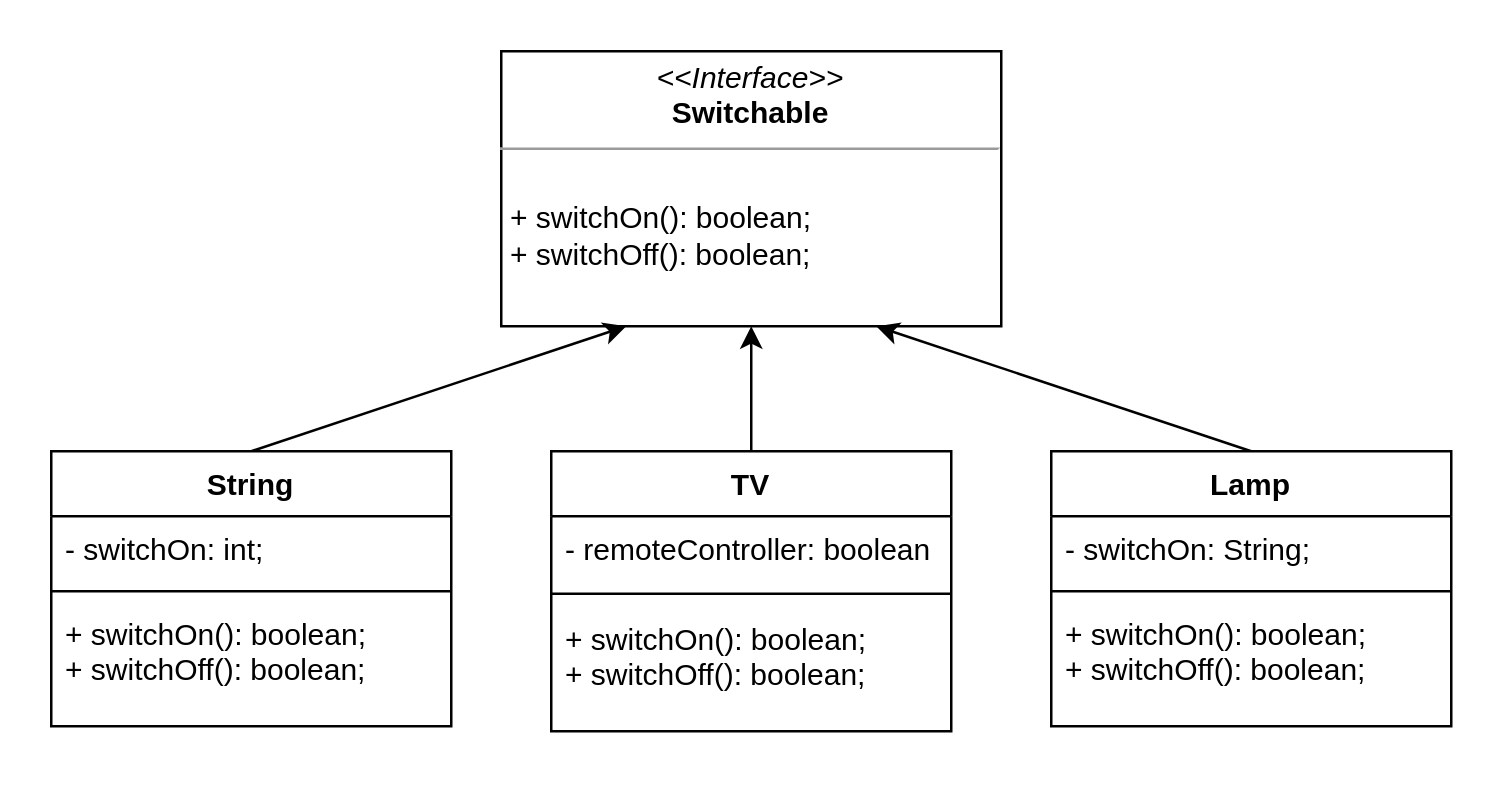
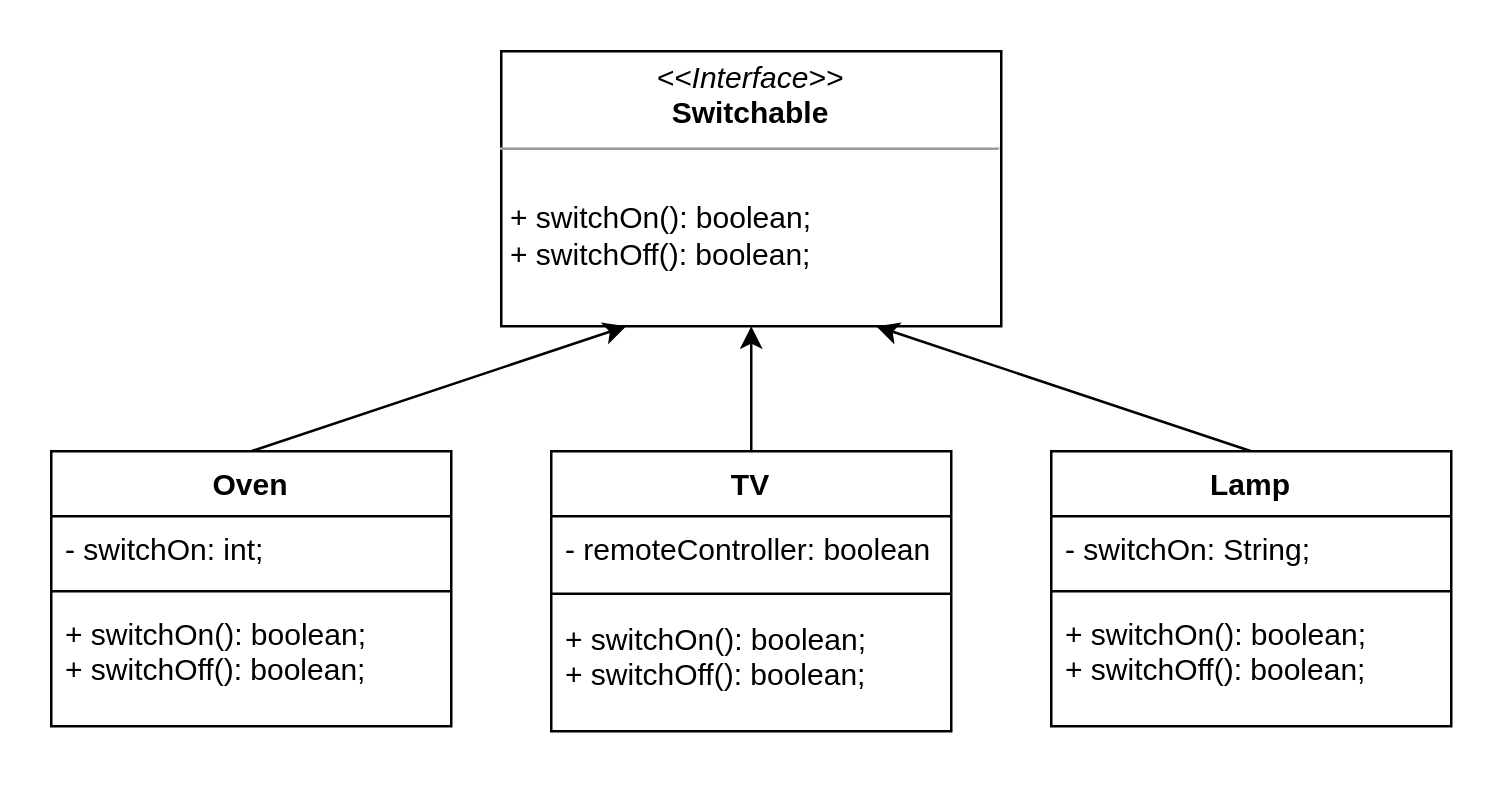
node "String": label "String" -> "Oven"
